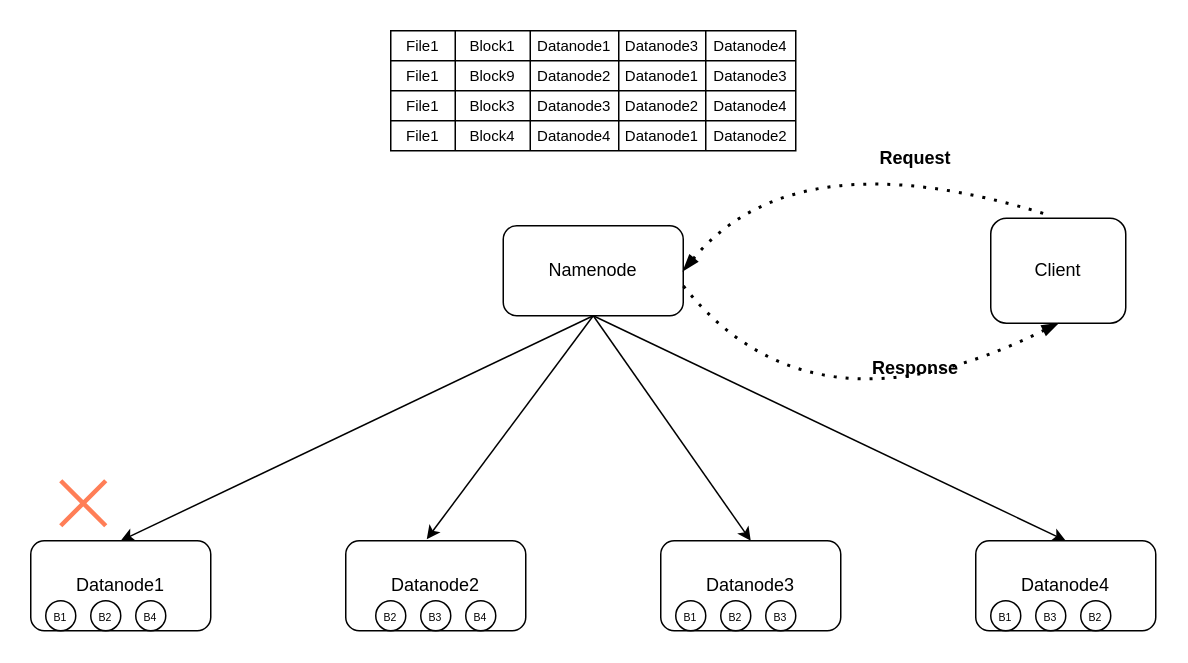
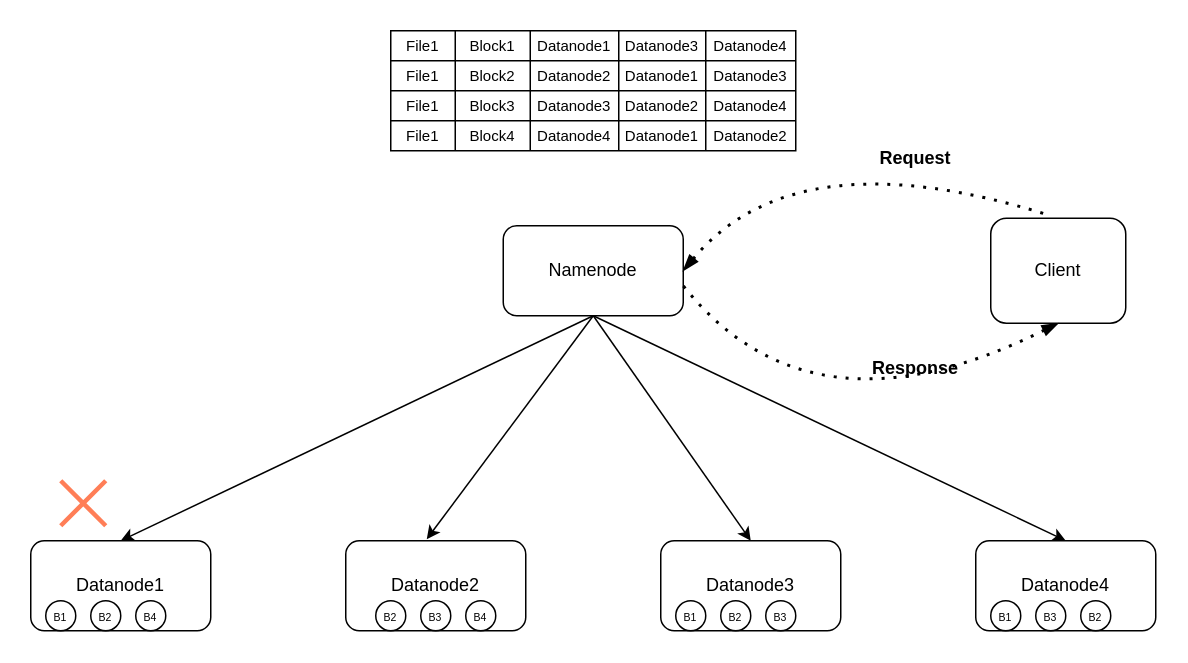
node "Block9": label "Block9" -> "Block2"
